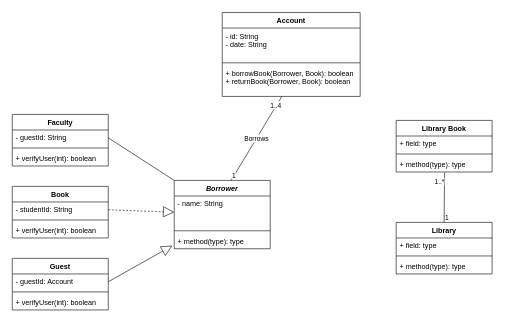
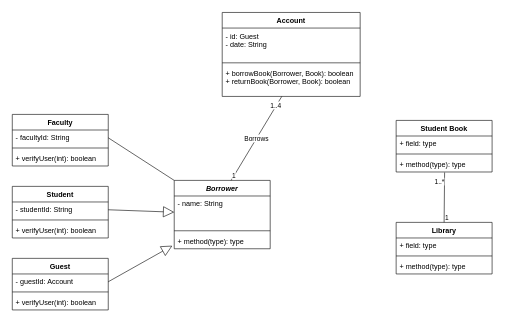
node "- id: String - date: String": label "- id: String - date: String" -> "- id: Guest - date: String"
node "Library Book": label "Library Book" -> "Student Book"
node "- guestId: String": label "- guestId: String" -> "- facultyId: String"
node "Book": label "Book" -> "Student"
edge "- studentId: String" -> "- name: String": style dashed -> solid
